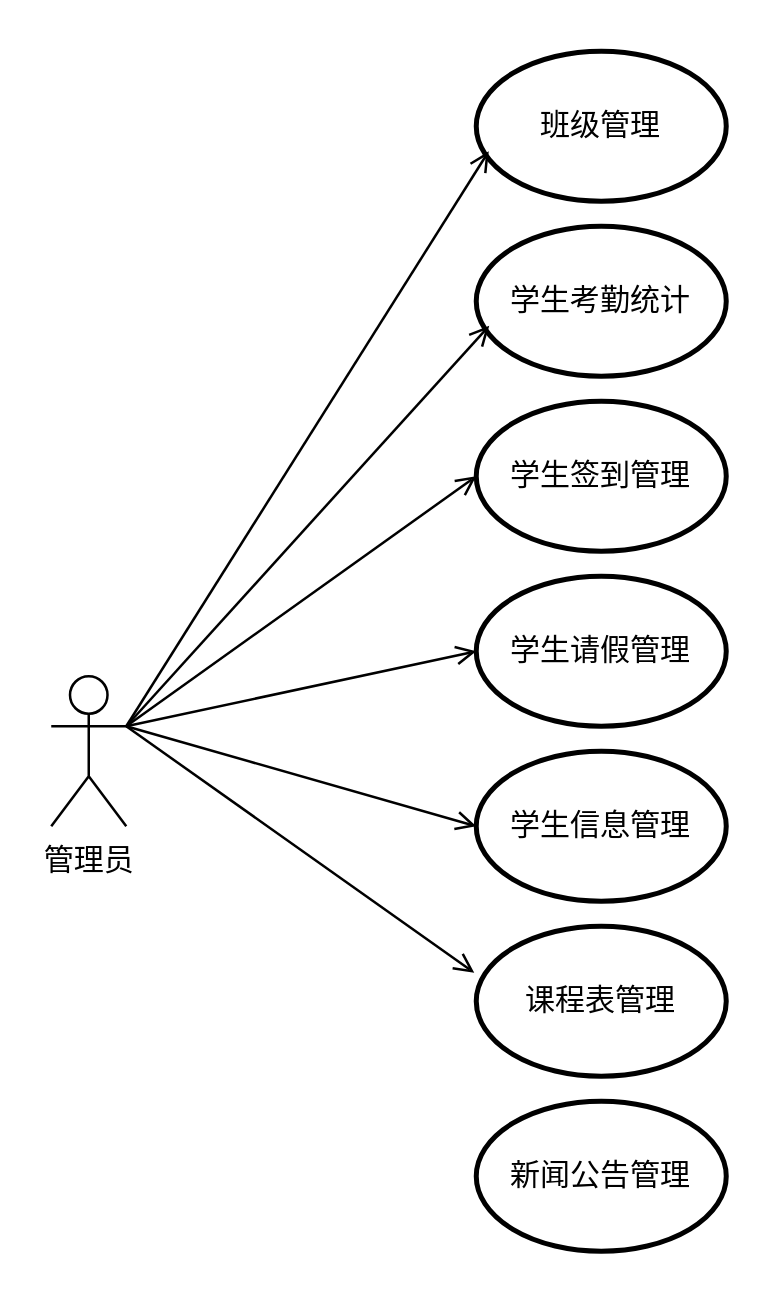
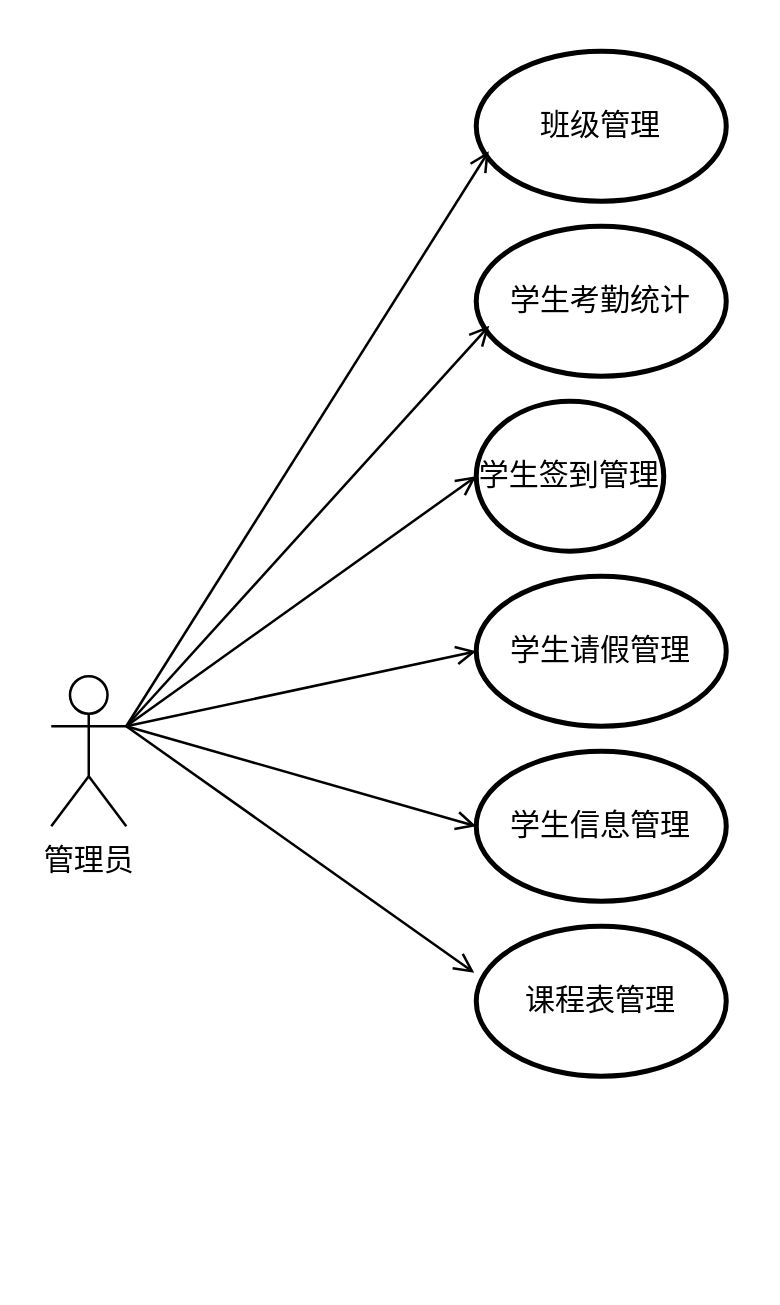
node "学生签到管理": size 250x150 -> 188x150
node "新闻公告管理": removed
